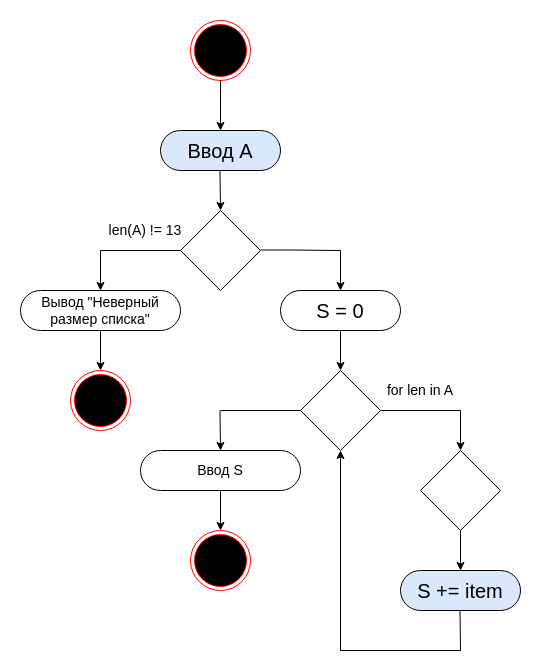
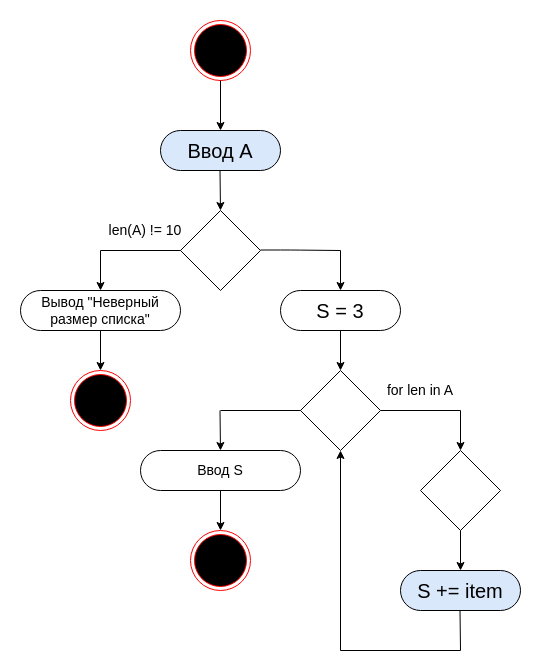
node "len(A) != 13": label "len(A) != 13" -> "len(A) != 10"
node "S = 0": label "S = 0" -> "S = 3"
